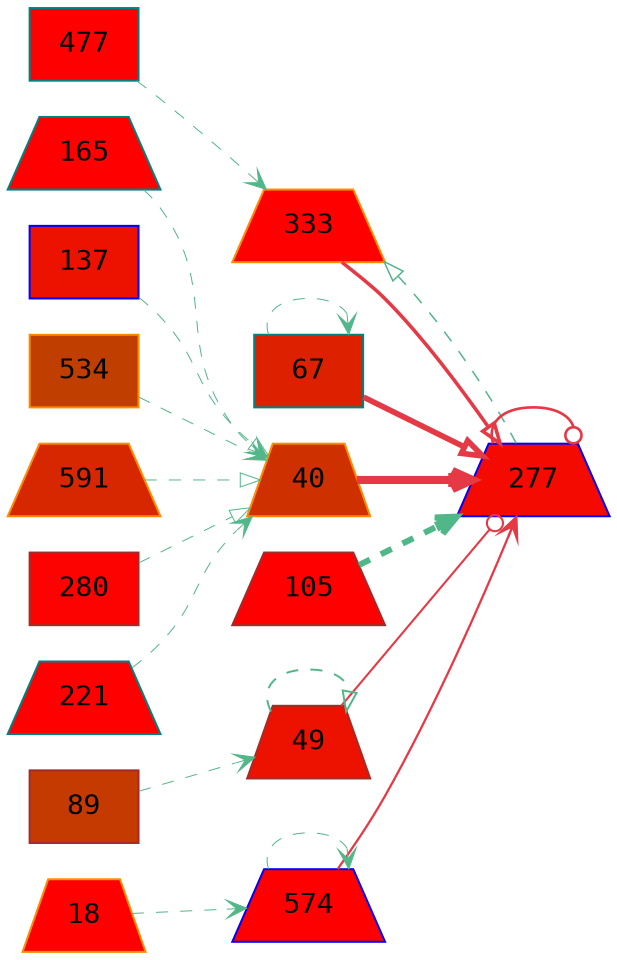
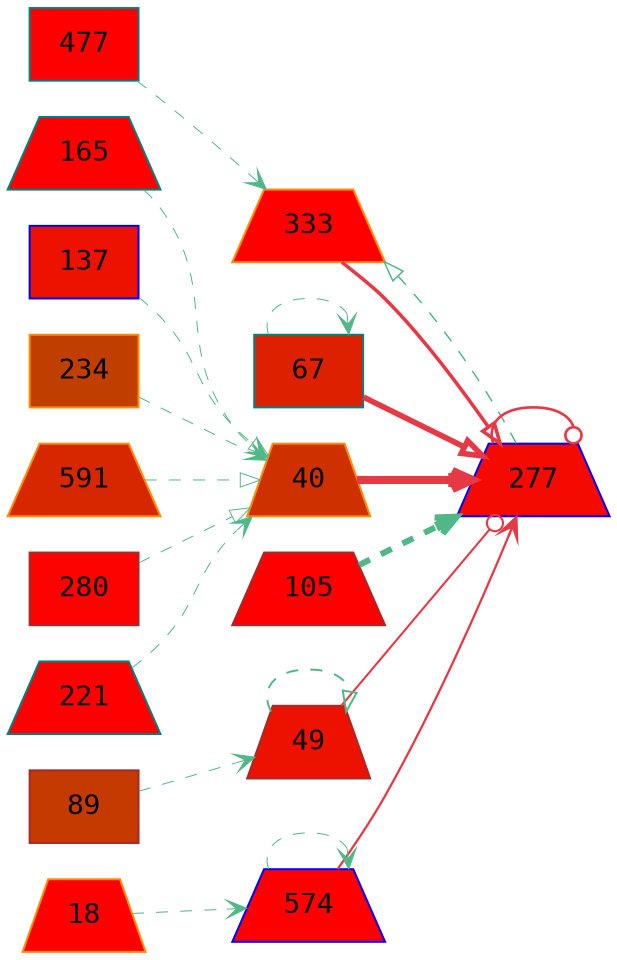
node "534": label "534" -> "234"
